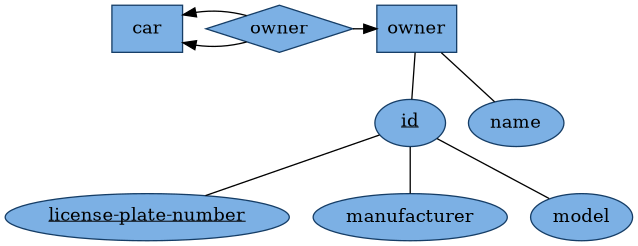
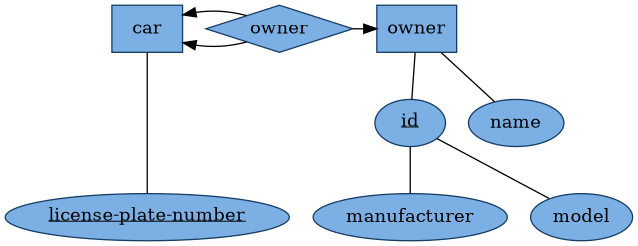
edge "id" -- "license-plate-number": now "car" -- "license-plate-number"
